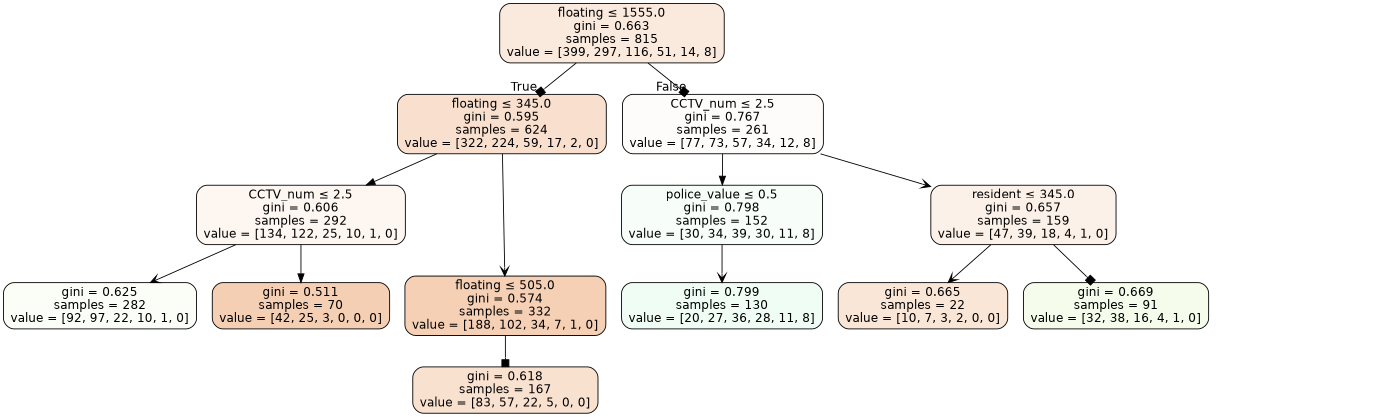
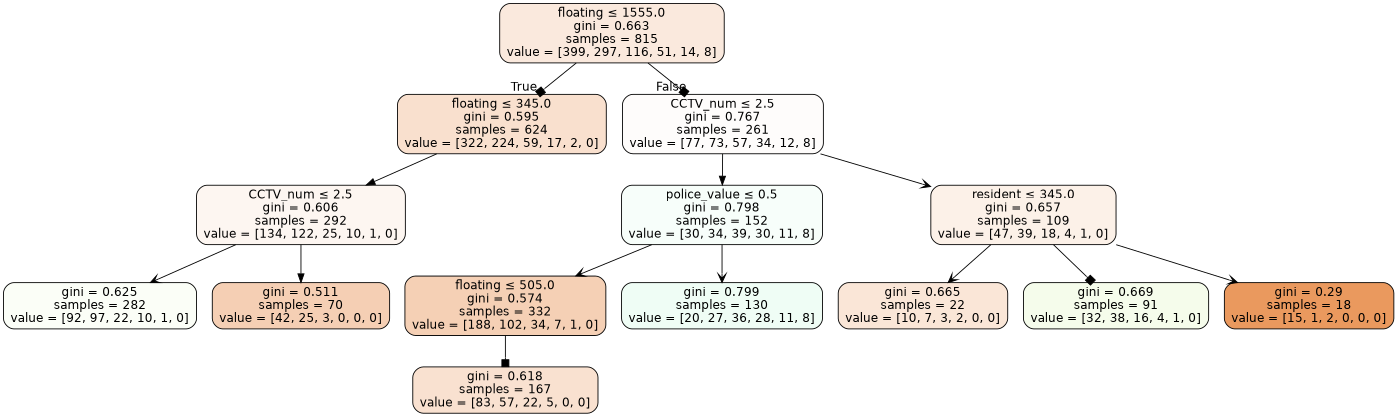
edge "floating ≤ 345.0" -> "floating ≤ 505.0": now "police_value ≤ 0.5" -> "floating ≤ 505.0"
node "resident ≤ 345.0": text "samples = 159" -> "samples = 109"
node "gini = 0.29": added
